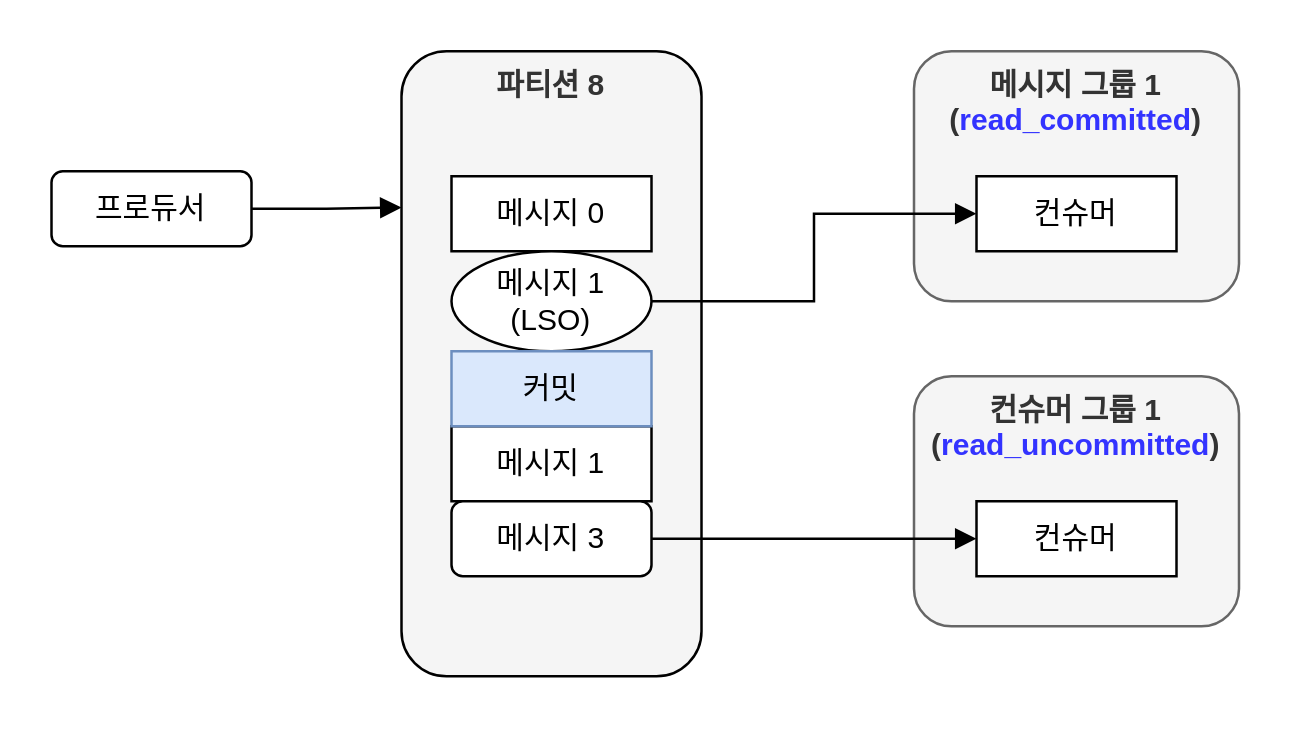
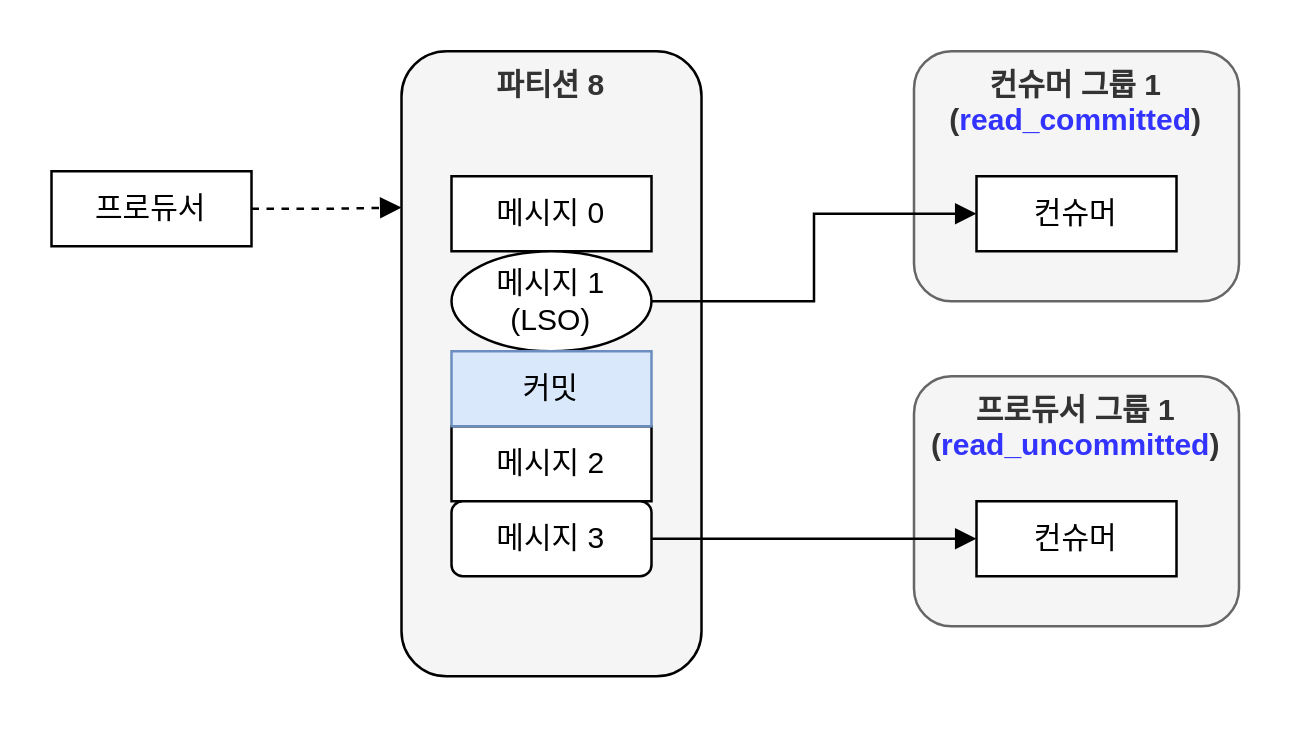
node "메시지 그룹 1 (read_committed)": label "메시지 그룹 1 (read_committed)" -> "컨슈머 그룹 1 (read_committed)"
node "프로듀서": shape rounded rectangle -> rectangle
edge "프로듀서" -> "파티션 8": style solid -> dashed
node "컨슈머 그룹 1 (read_uncommitted)": label "컨슈머 그룹 1 (read_uncommitted)" -> "프로듀서 그룹 1 (read_uncommitted)"
node "메시지 1": label "메시지 1" -> "메시지 2"
